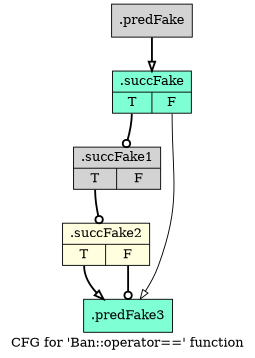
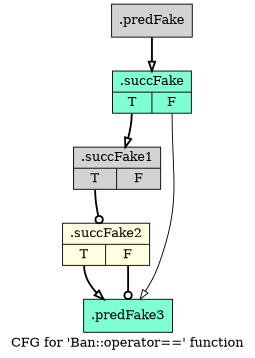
edge ".succFake" -> ".succFake1": arrowhead odot -> onormal
